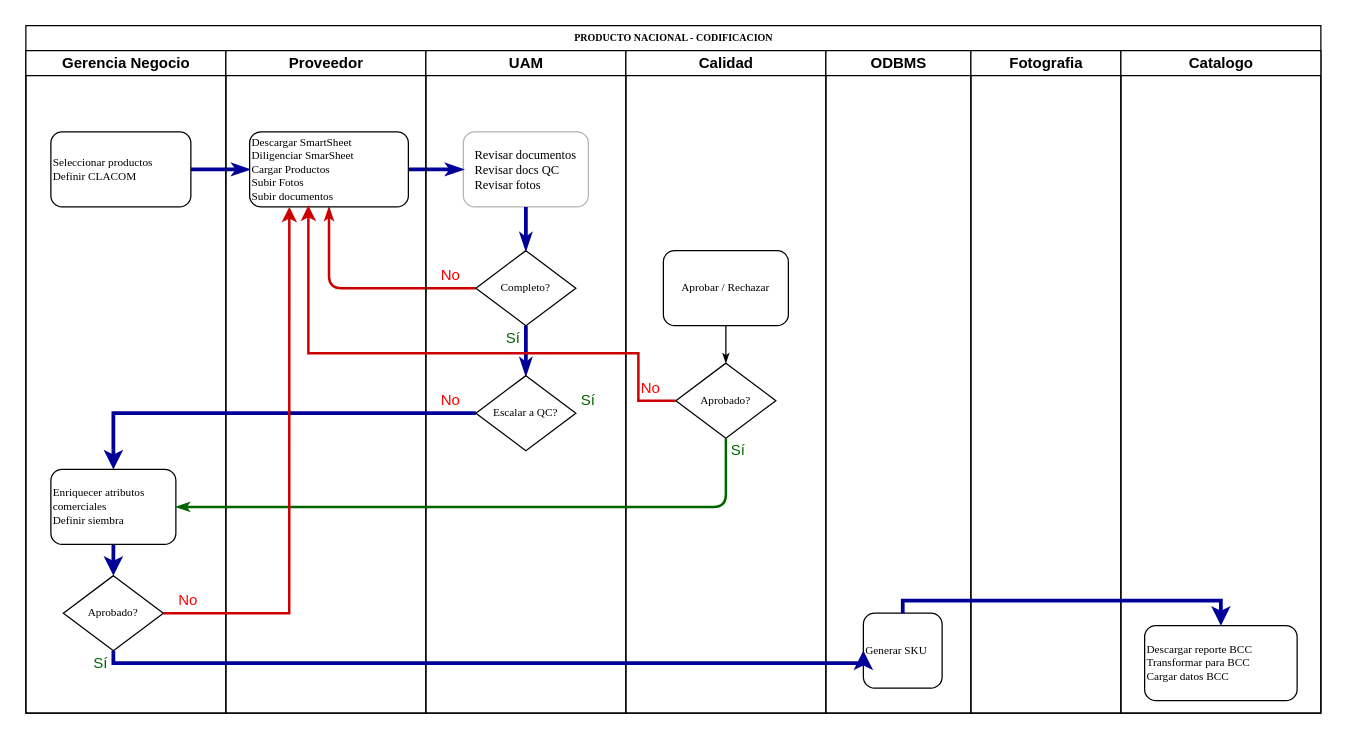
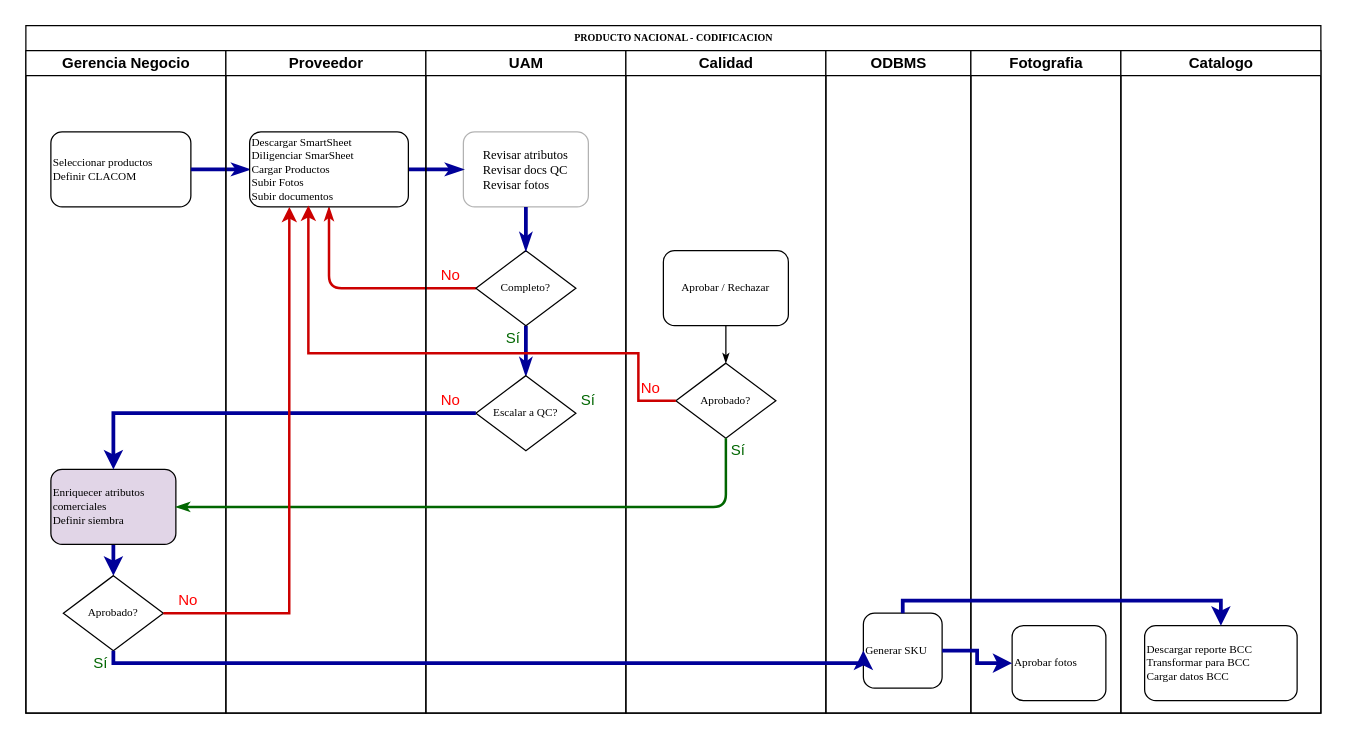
node "Revisar documentos Revisar docs QC Revisar fotos": label "Revisar documentos Revisar docs QC Revisar fotos" -> "Revisar atributos Revisar docs QC Revisar fotos"
node "Enriquecer atributos comerciales Definir siembra": fillcolor #ffffff -> #e1d5e7
edge "Generar SKU" -> "Aprobar fotos": added
node "Aprobar fotos": added
